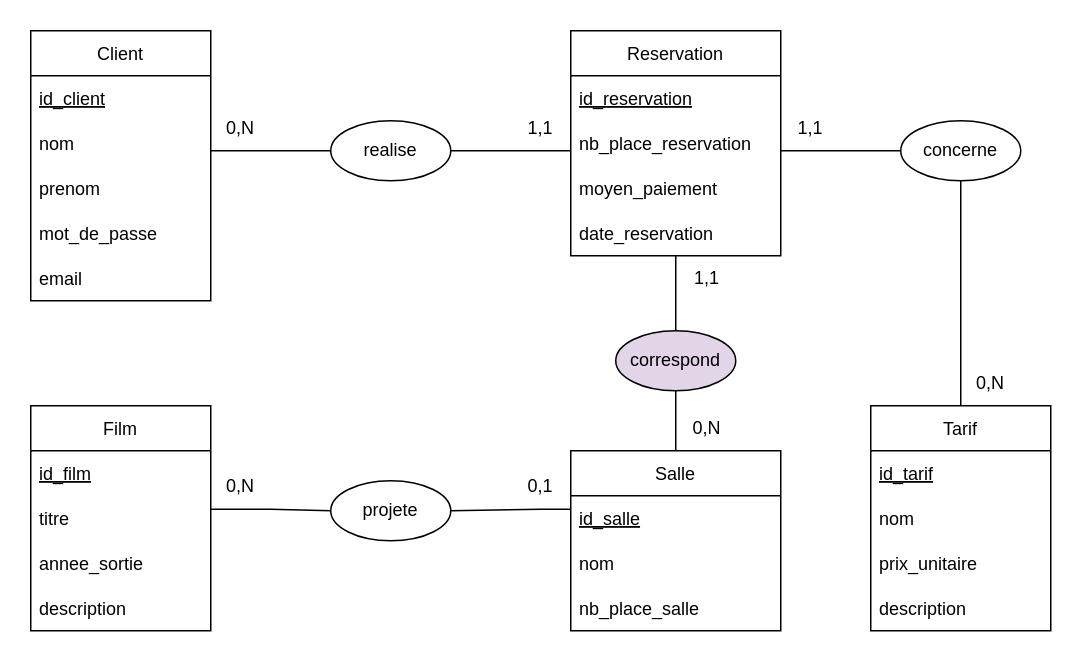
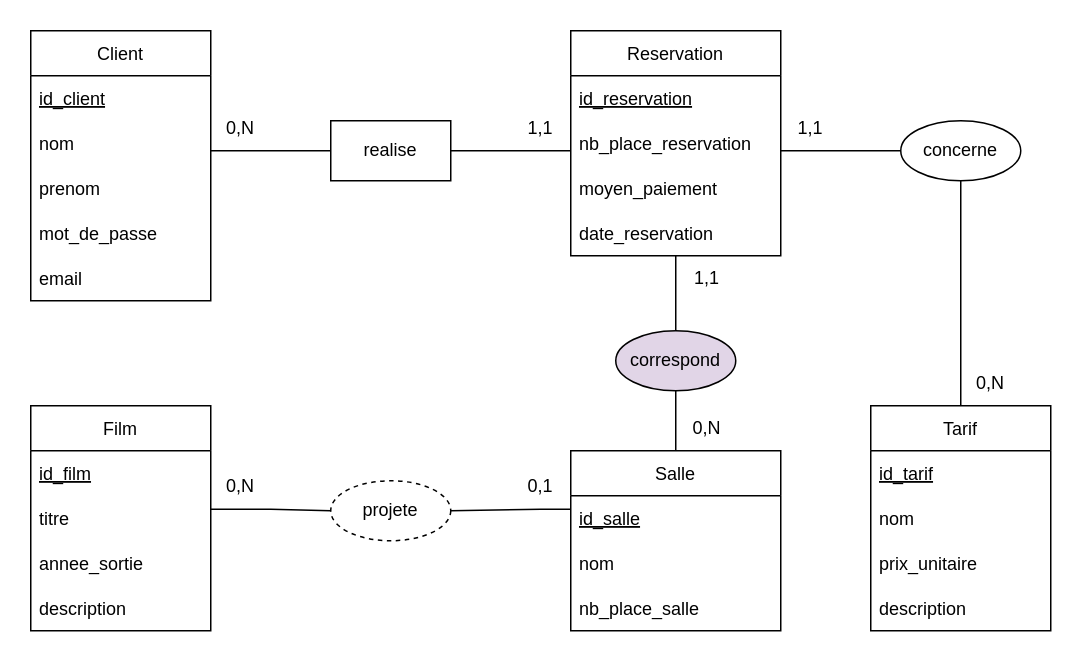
node "realise": shape ellipse -> rectangle
node "projete": style solid -> dashed
